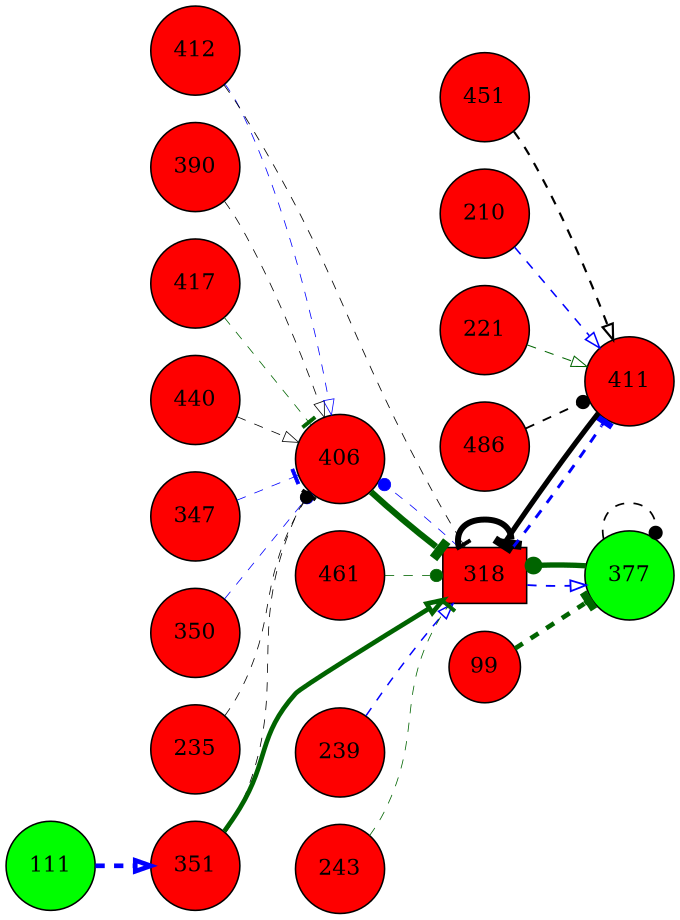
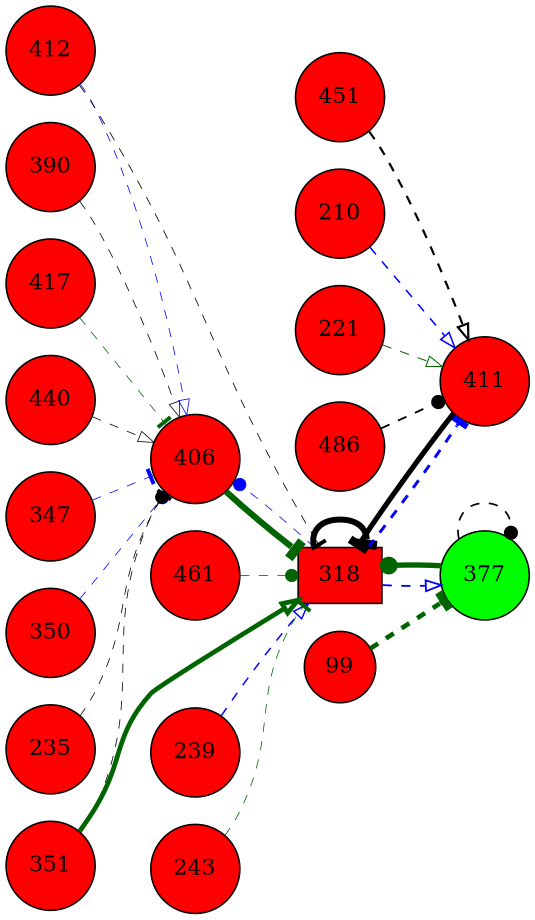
node "111": removed
